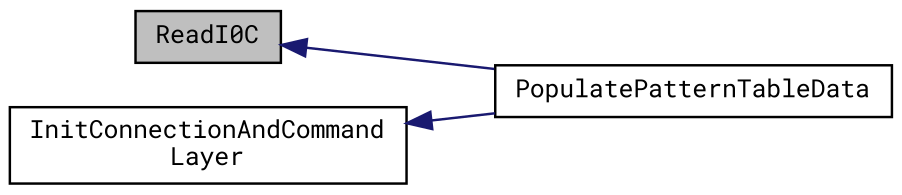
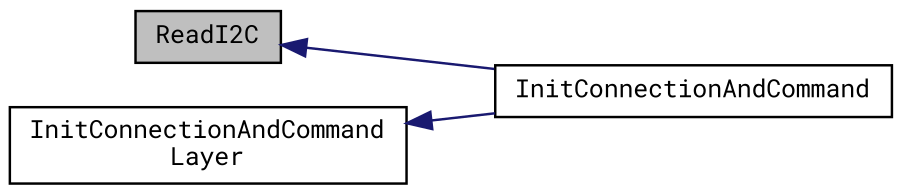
node "ReadI0C": label "ReadI0C" -> "ReadI2C"
node "PopulatePatternTableData": label "PopulatePatternTableData" -> "InitConnectionAndCommand"
